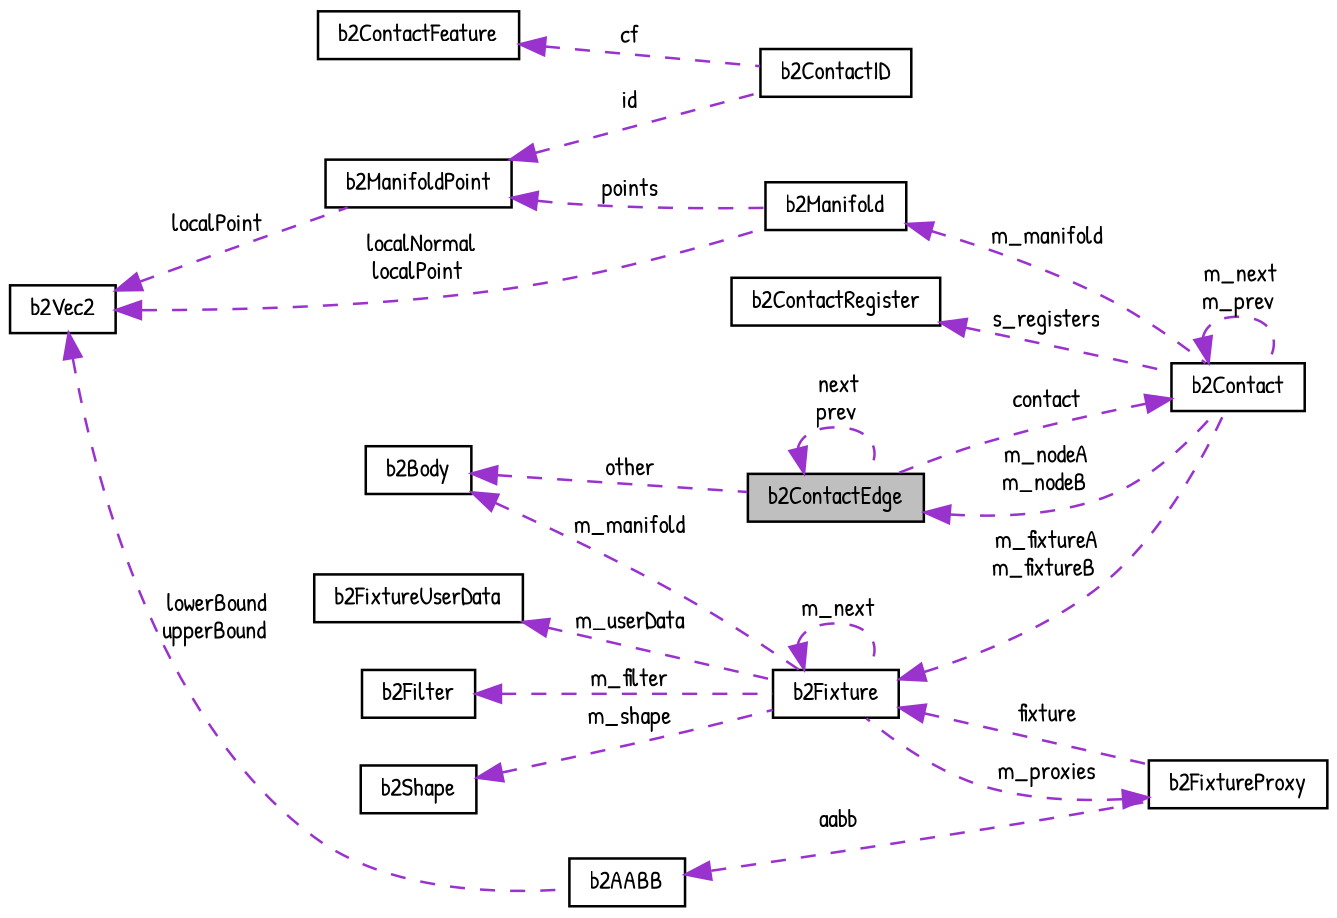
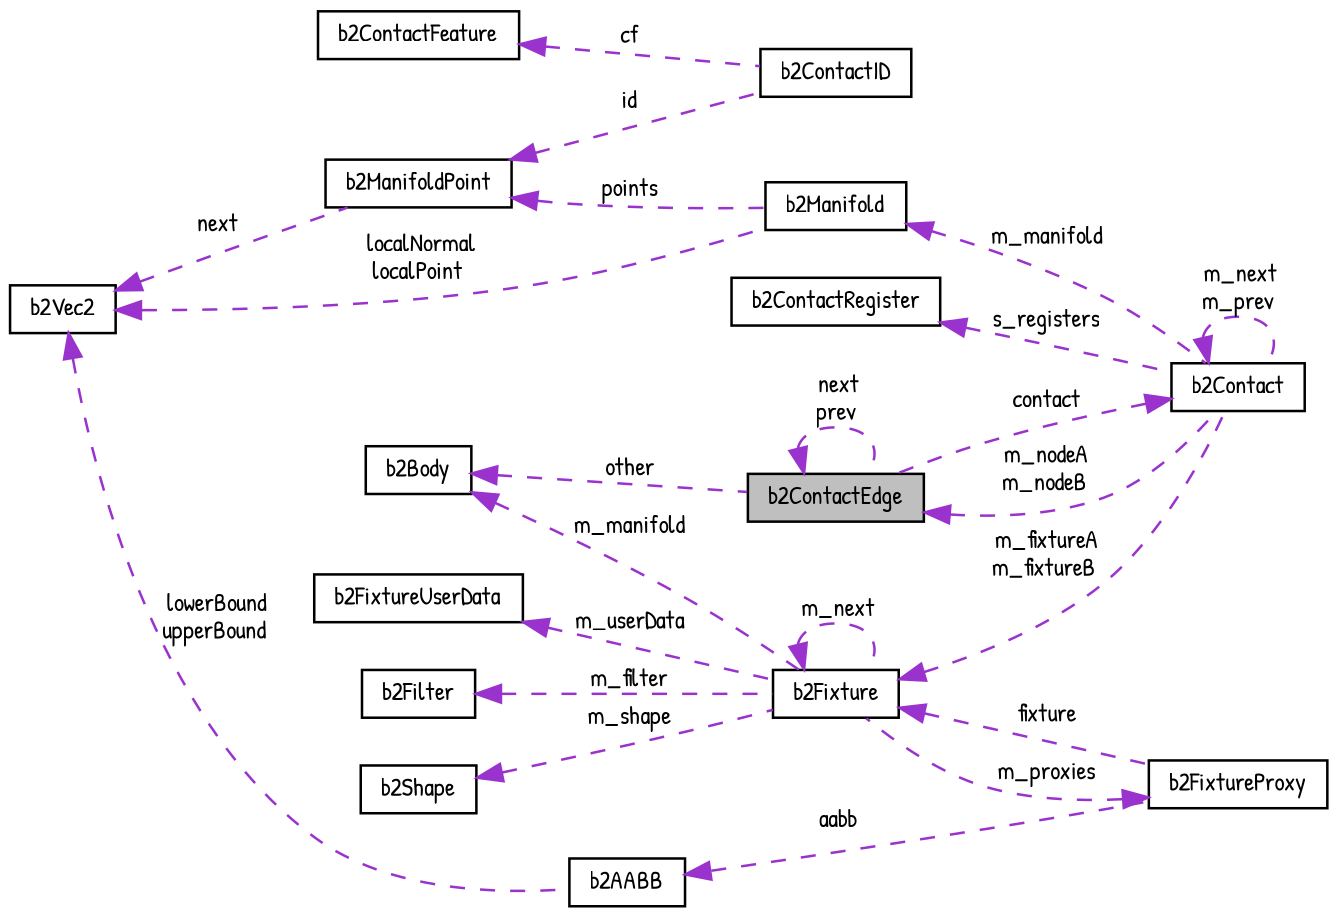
edge "b2ManifoldPoint" -> "b2Vec2": label " localPoint" -> " next"
